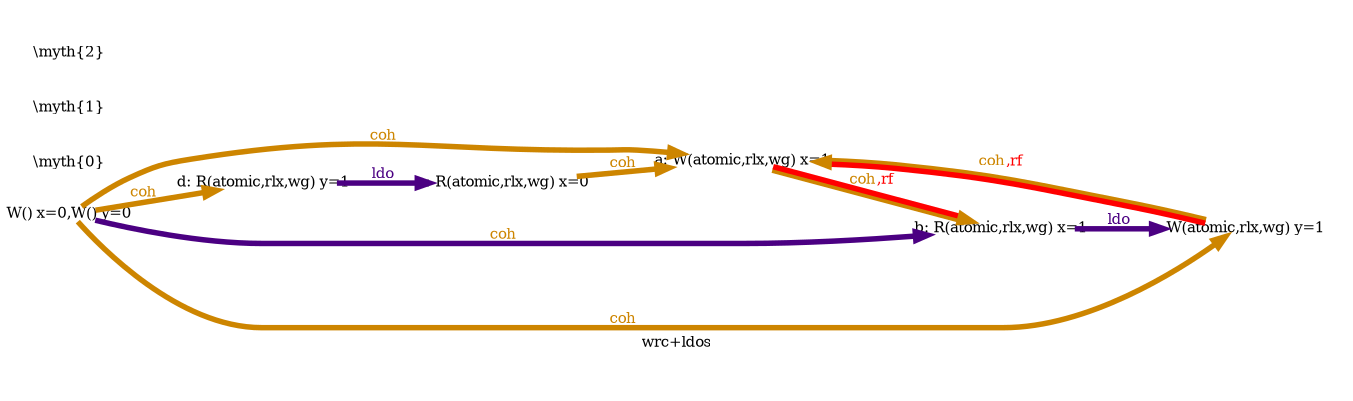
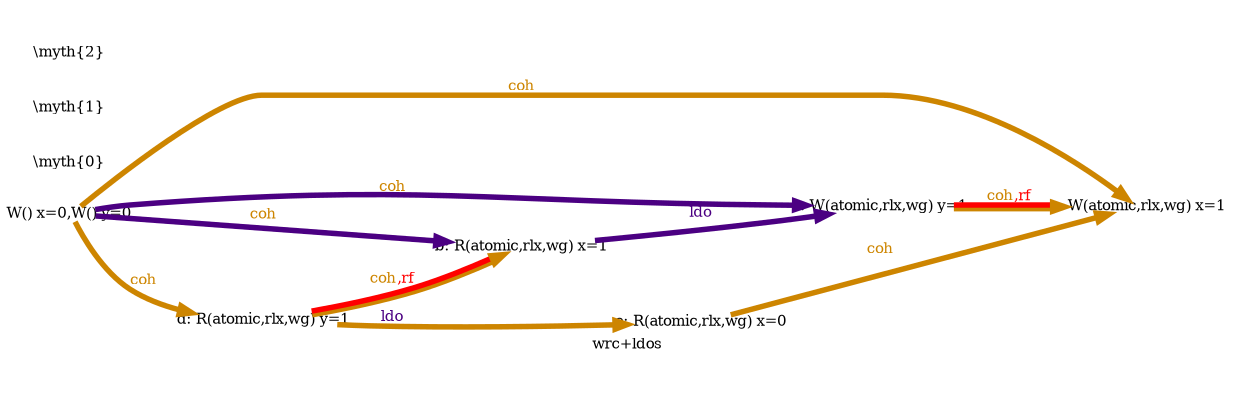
edge "d: R(atomic,rlx,wg) y=1" -> "e: R(atomic,rlx,wg) x=0": color indigo -> orange3
edge "a: W(atomic,rlx,wg) x=1" -> "b: R(atomic,rlx,wg) x=1": now "d: R(atomic,rlx,wg) y=1" -> "b: R(atomic,rlx,wg) x=1"
edge "W() x=0,W() y=0" -> "c: W(atomic,rlx,wg) y=1": color orange3 -> indigo
